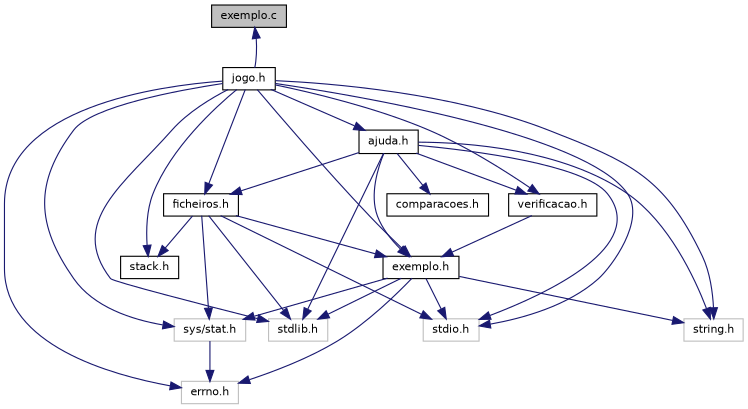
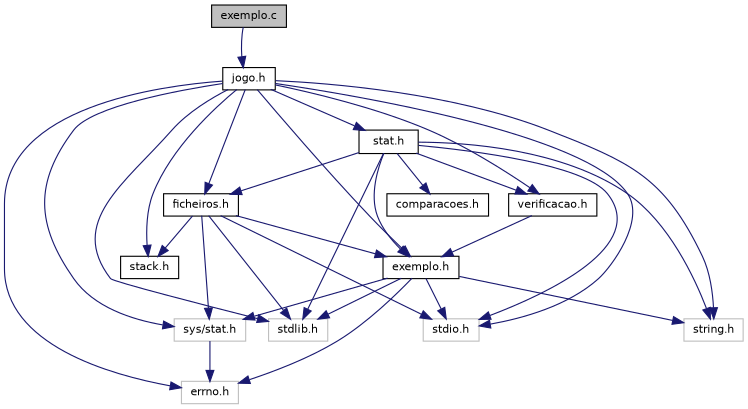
edge "jogo.h" -> "exemplo.c": reversed
node "ajuda.h": label "ajuda.h" -> "stat.h"
